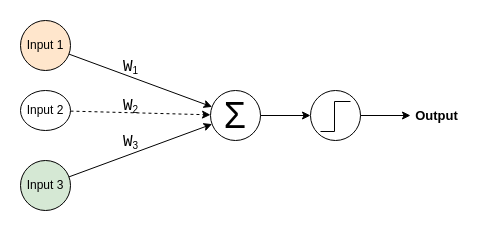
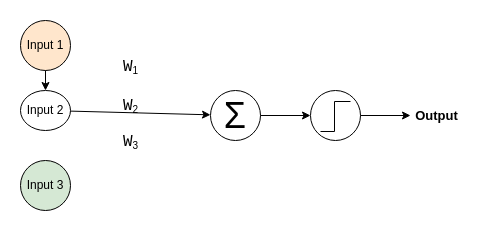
edge "Input 1" -> "Σ": now "Input 1" -> "Input 2"
edge "Input 2" -> "Σ": style dashed -> solid
edge "Input 3" -> "Σ": removed
